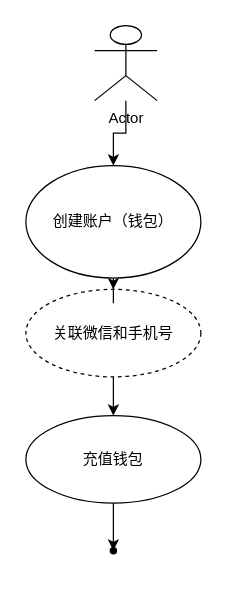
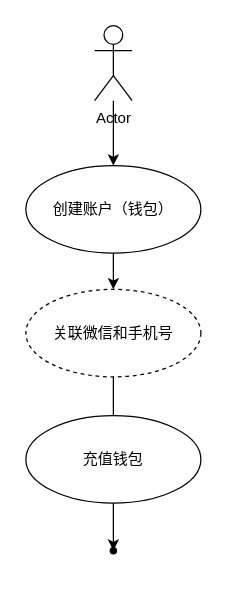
node "Actor": size 63x75 -> 38x75
node "创建账户（钱包）": size 175x113 -> 175x88
edge "关联微信和手机号" -> "充值钱包": arrowhead classic -> none
